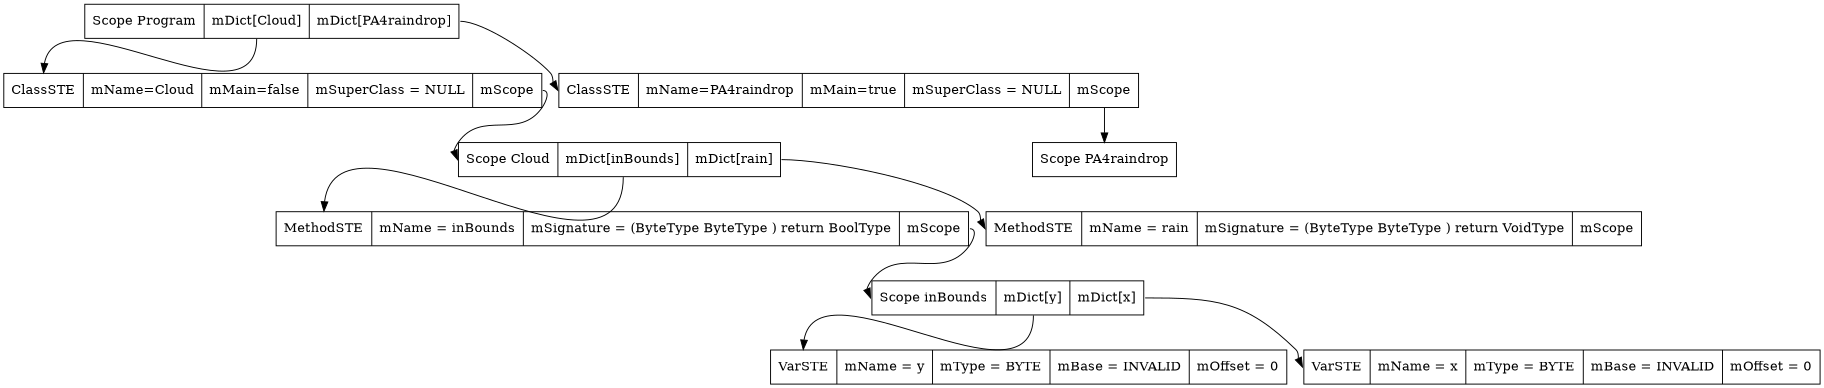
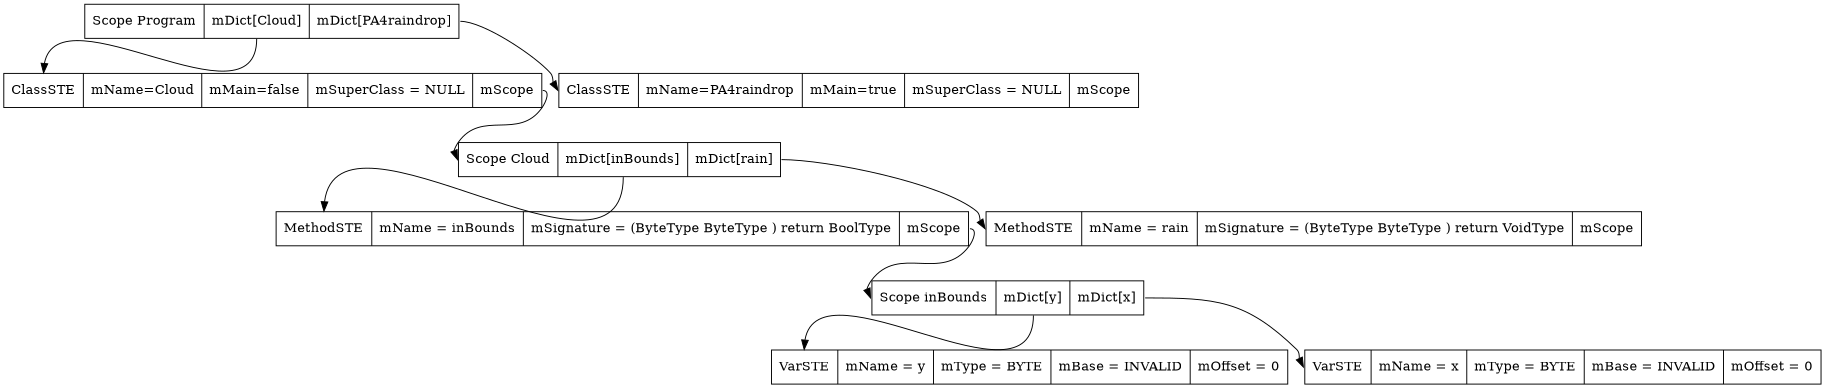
node "Scope PA4raindrop": removed
